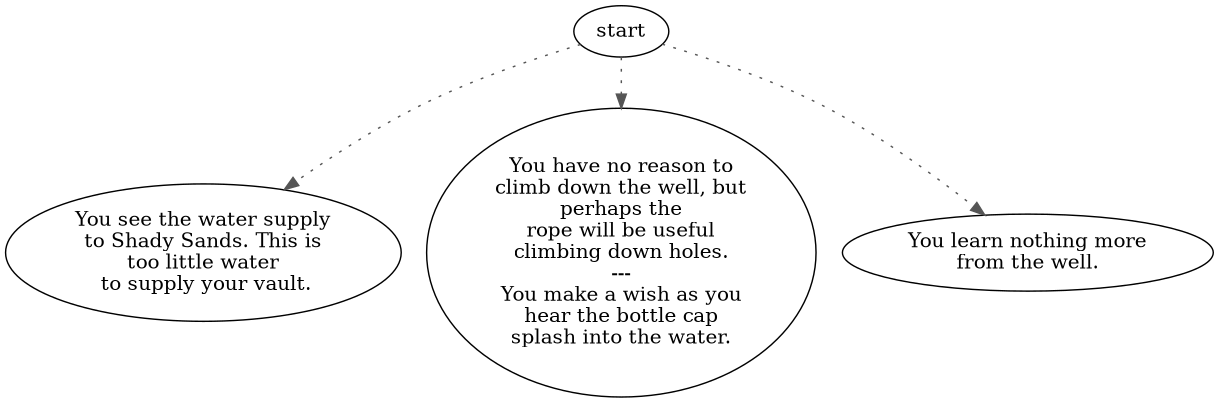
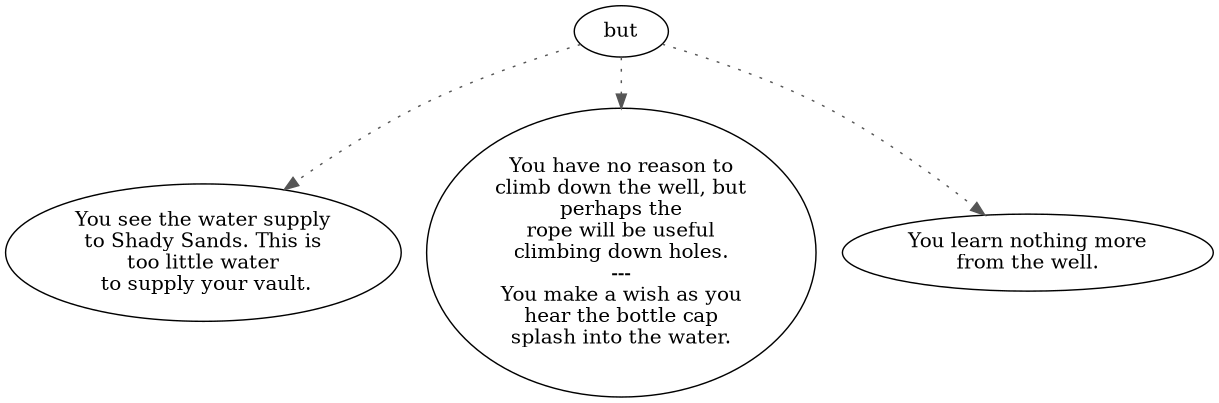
node "start": label "start" -> "but"
